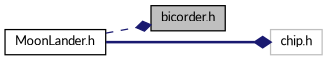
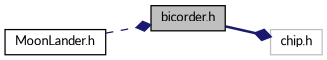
edge "MoonLander.h" -> "chip.h": now "bicorder.h" -> "chip.h"
